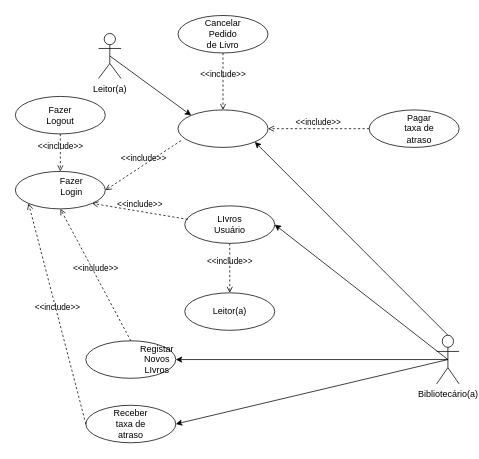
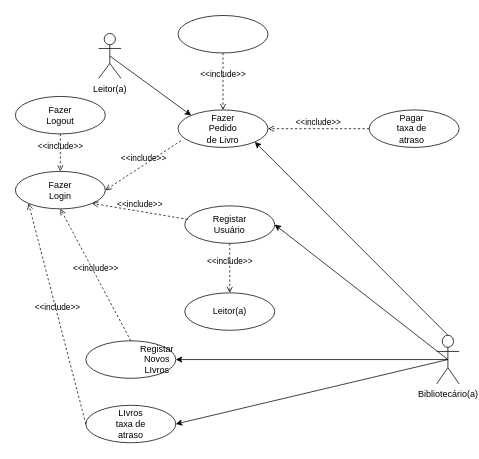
node "Cancelar Pedido de Livro": removed
node "Fazer Pedido de Livro": added
node "Pagar taxa de atraso": moved (420, 129) -> (412, 129)
node "Fazer Login": moved (72, 186) -> (60, 190)
node "LIvros Usuário": label "LIvros Usuário" -> "Registar Usuário"
node "Receber taxa de atraso": label "Receber taxa de atraso" -> "LIvros taxa de atraso"
